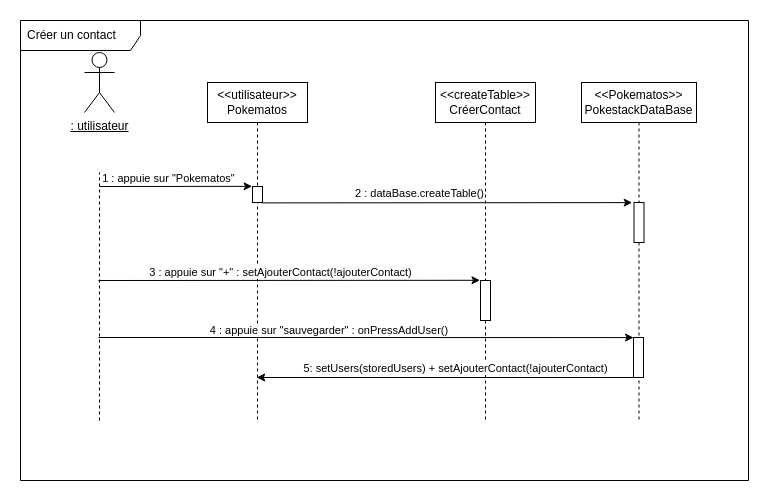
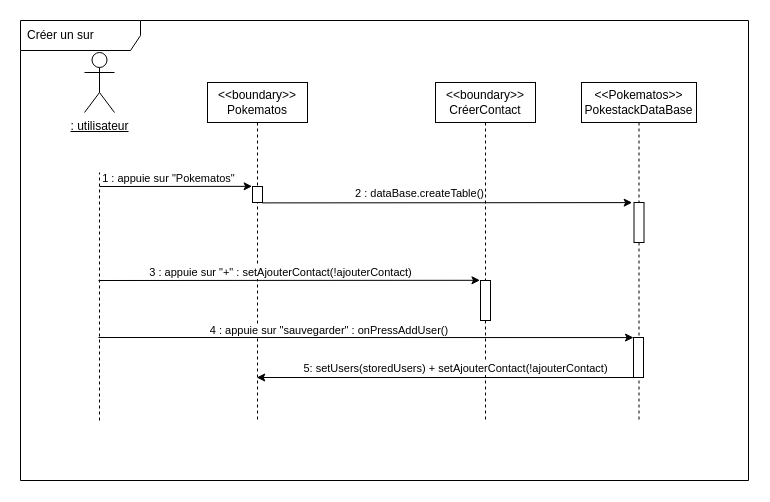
node "Créer un contact": label "Créer un contact" -> "Créer un sur"
node "<<utilisateur>> Pokematos": label "<<utilisateur>> Pokematos" -> "<<boundary>> Pokematos"
node "<<createTable>> CréerContact": label "<<createTable>> CréerContact" -> "<<boundary>> CréerContact"
